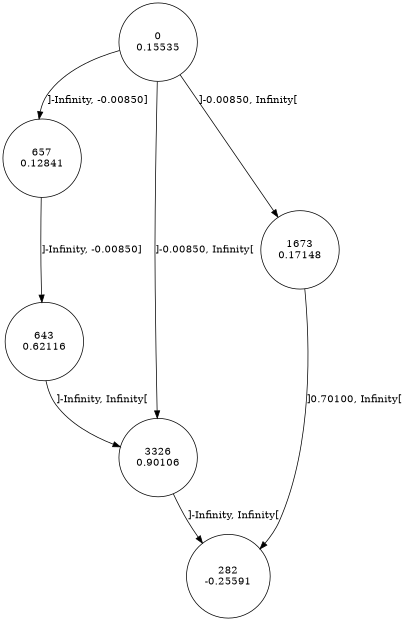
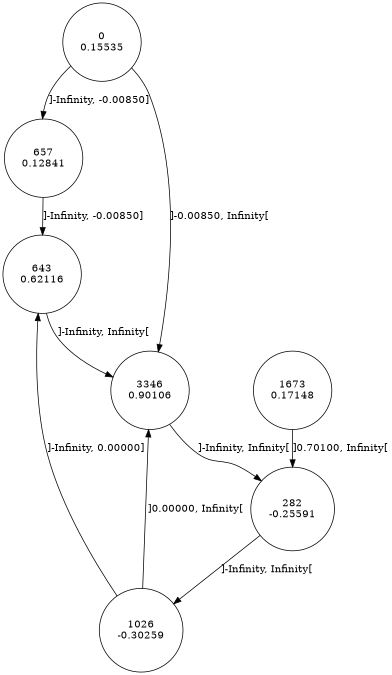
edge "0 0.15535" -> "1673 0.17148": removed, label "]-0.00850, Infinity["
node "3326 0.90106": label "3326 0.90106" -> "3346 0.90106"
node "1026 -0.30259": added
